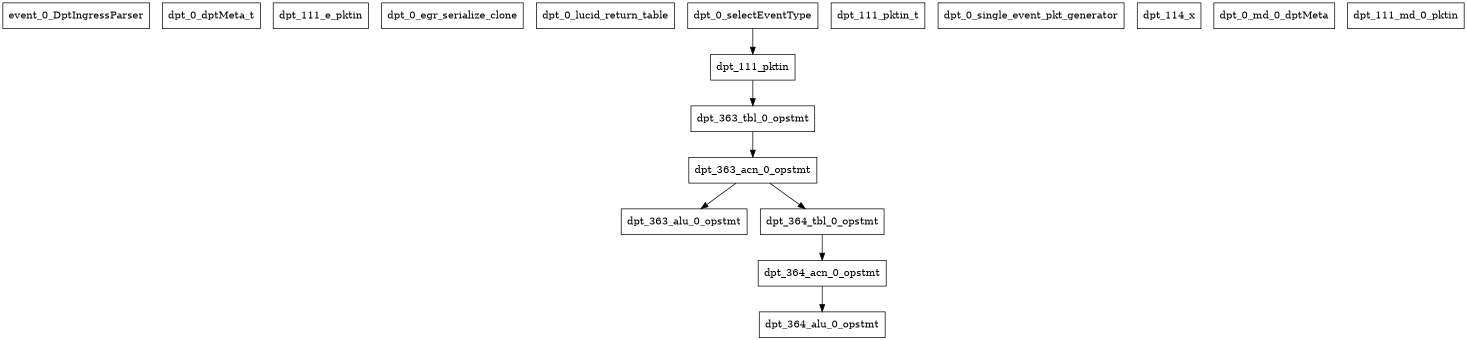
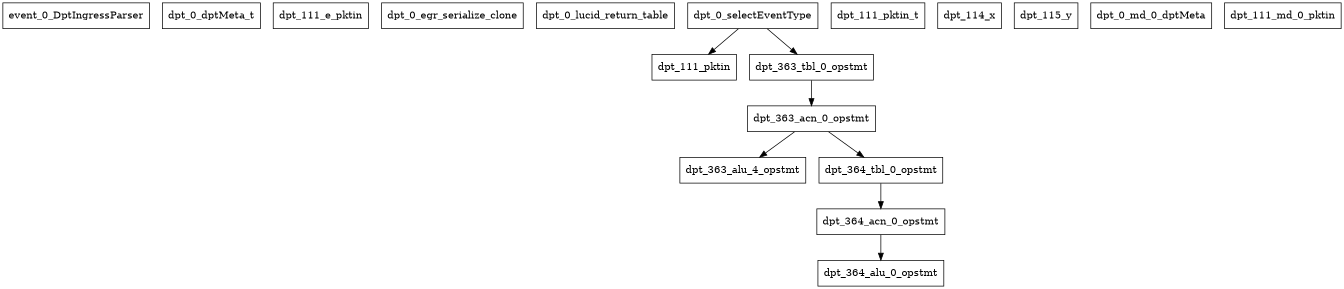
node "dpt_0_single_event_pkt_generator": removed
node "dpt_115_y": added
edge "dpt_111_pktin" -> "dpt_363_tbl_0_opstmt": now "dpt_0_selectEventType" -> "dpt_363_tbl_0_opstmt"
node "dpt_363_alu_0_opstmt": label "dpt_363_alu_0_opstmt" -> "dpt_363_alu_4_opstmt"
